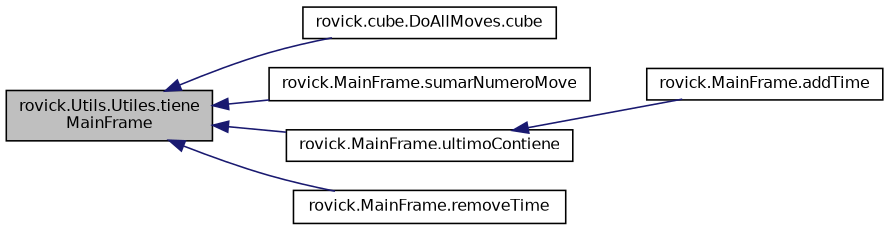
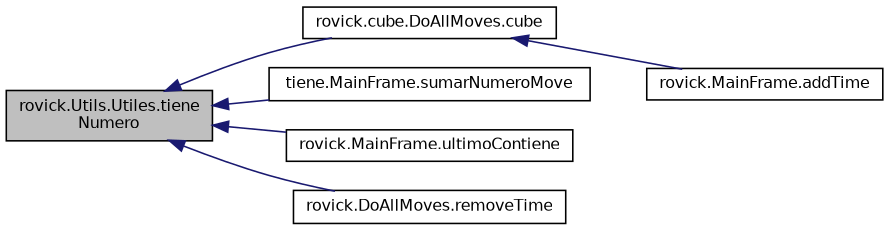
node "rovick.MainFrame.sumarNumeroMove": label "rovick.MainFrame.sumarNumeroMove" -> "tiene.MainFrame.sumarNumeroMove"
edge "rovick.MainFrame.addTime" -> "rovick.MainFrame.ultimoContiene": now "rovick.MainFrame.addTime" -> "rovick.cube.DoAllMoves.cube"
node "rovick.Utils.Utiles.tiene MainFrame": label "rovick.Utils.Utiles.tiene MainFrame" -> "rovick.Utils.Utiles.tiene Numero"
node "rovick.MainFrame.removeTime": label "rovick.MainFrame.removeTime" -> "rovick.DoAllMoves.removeTime"
